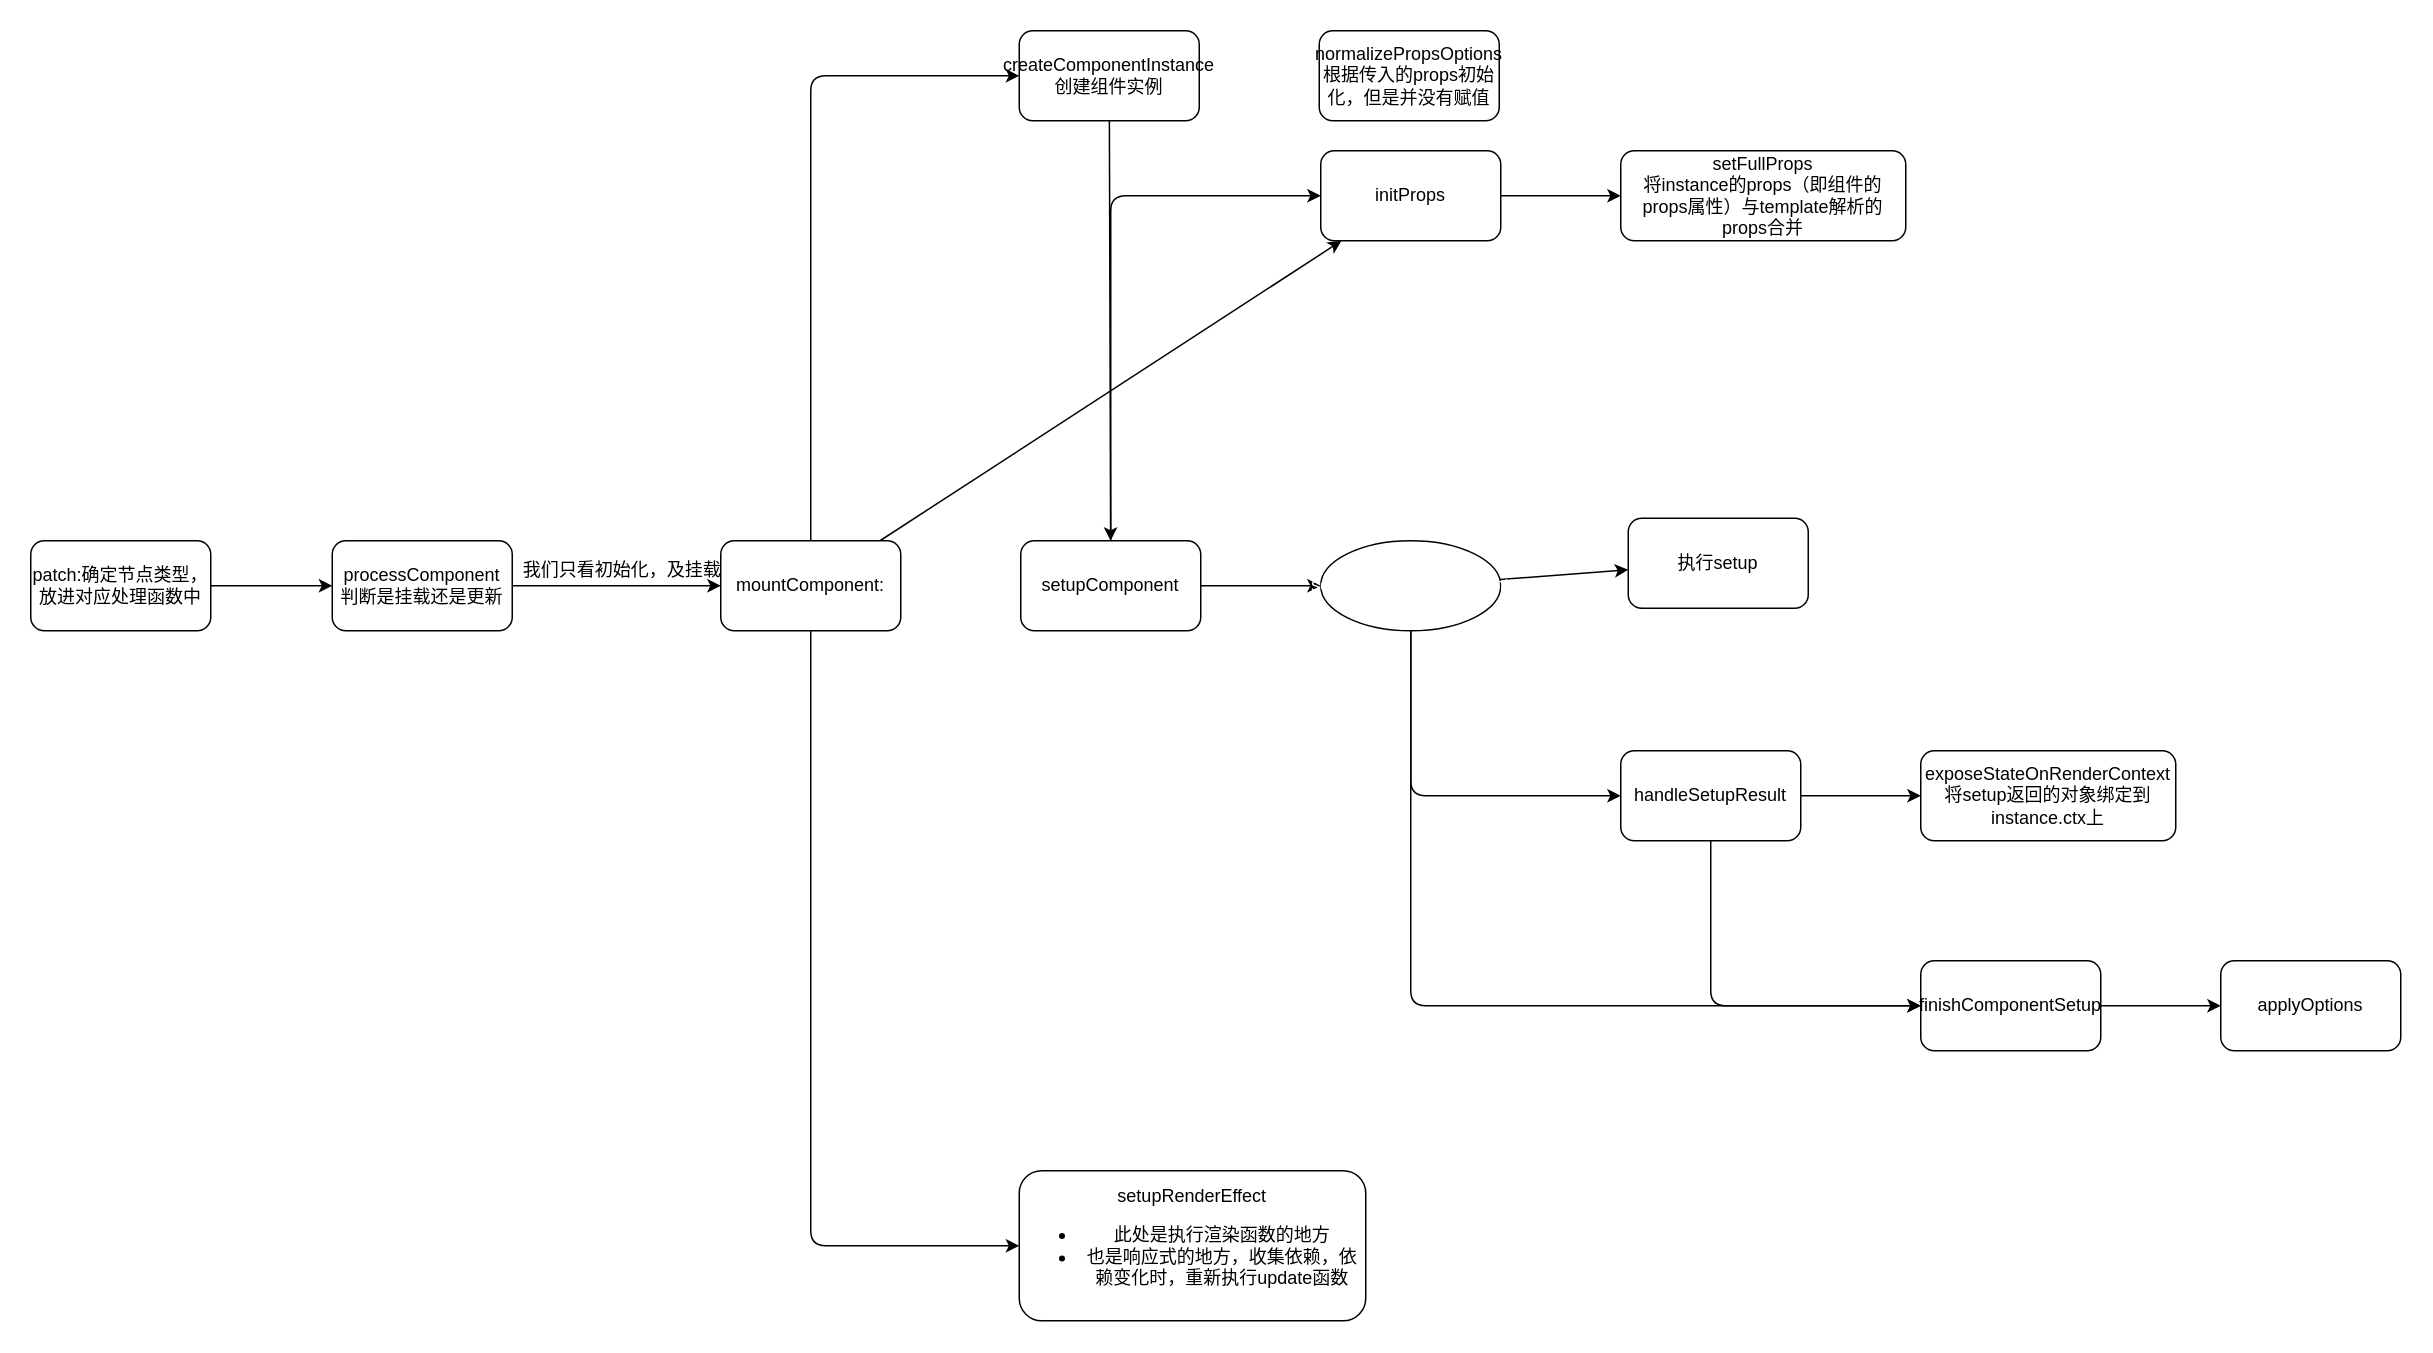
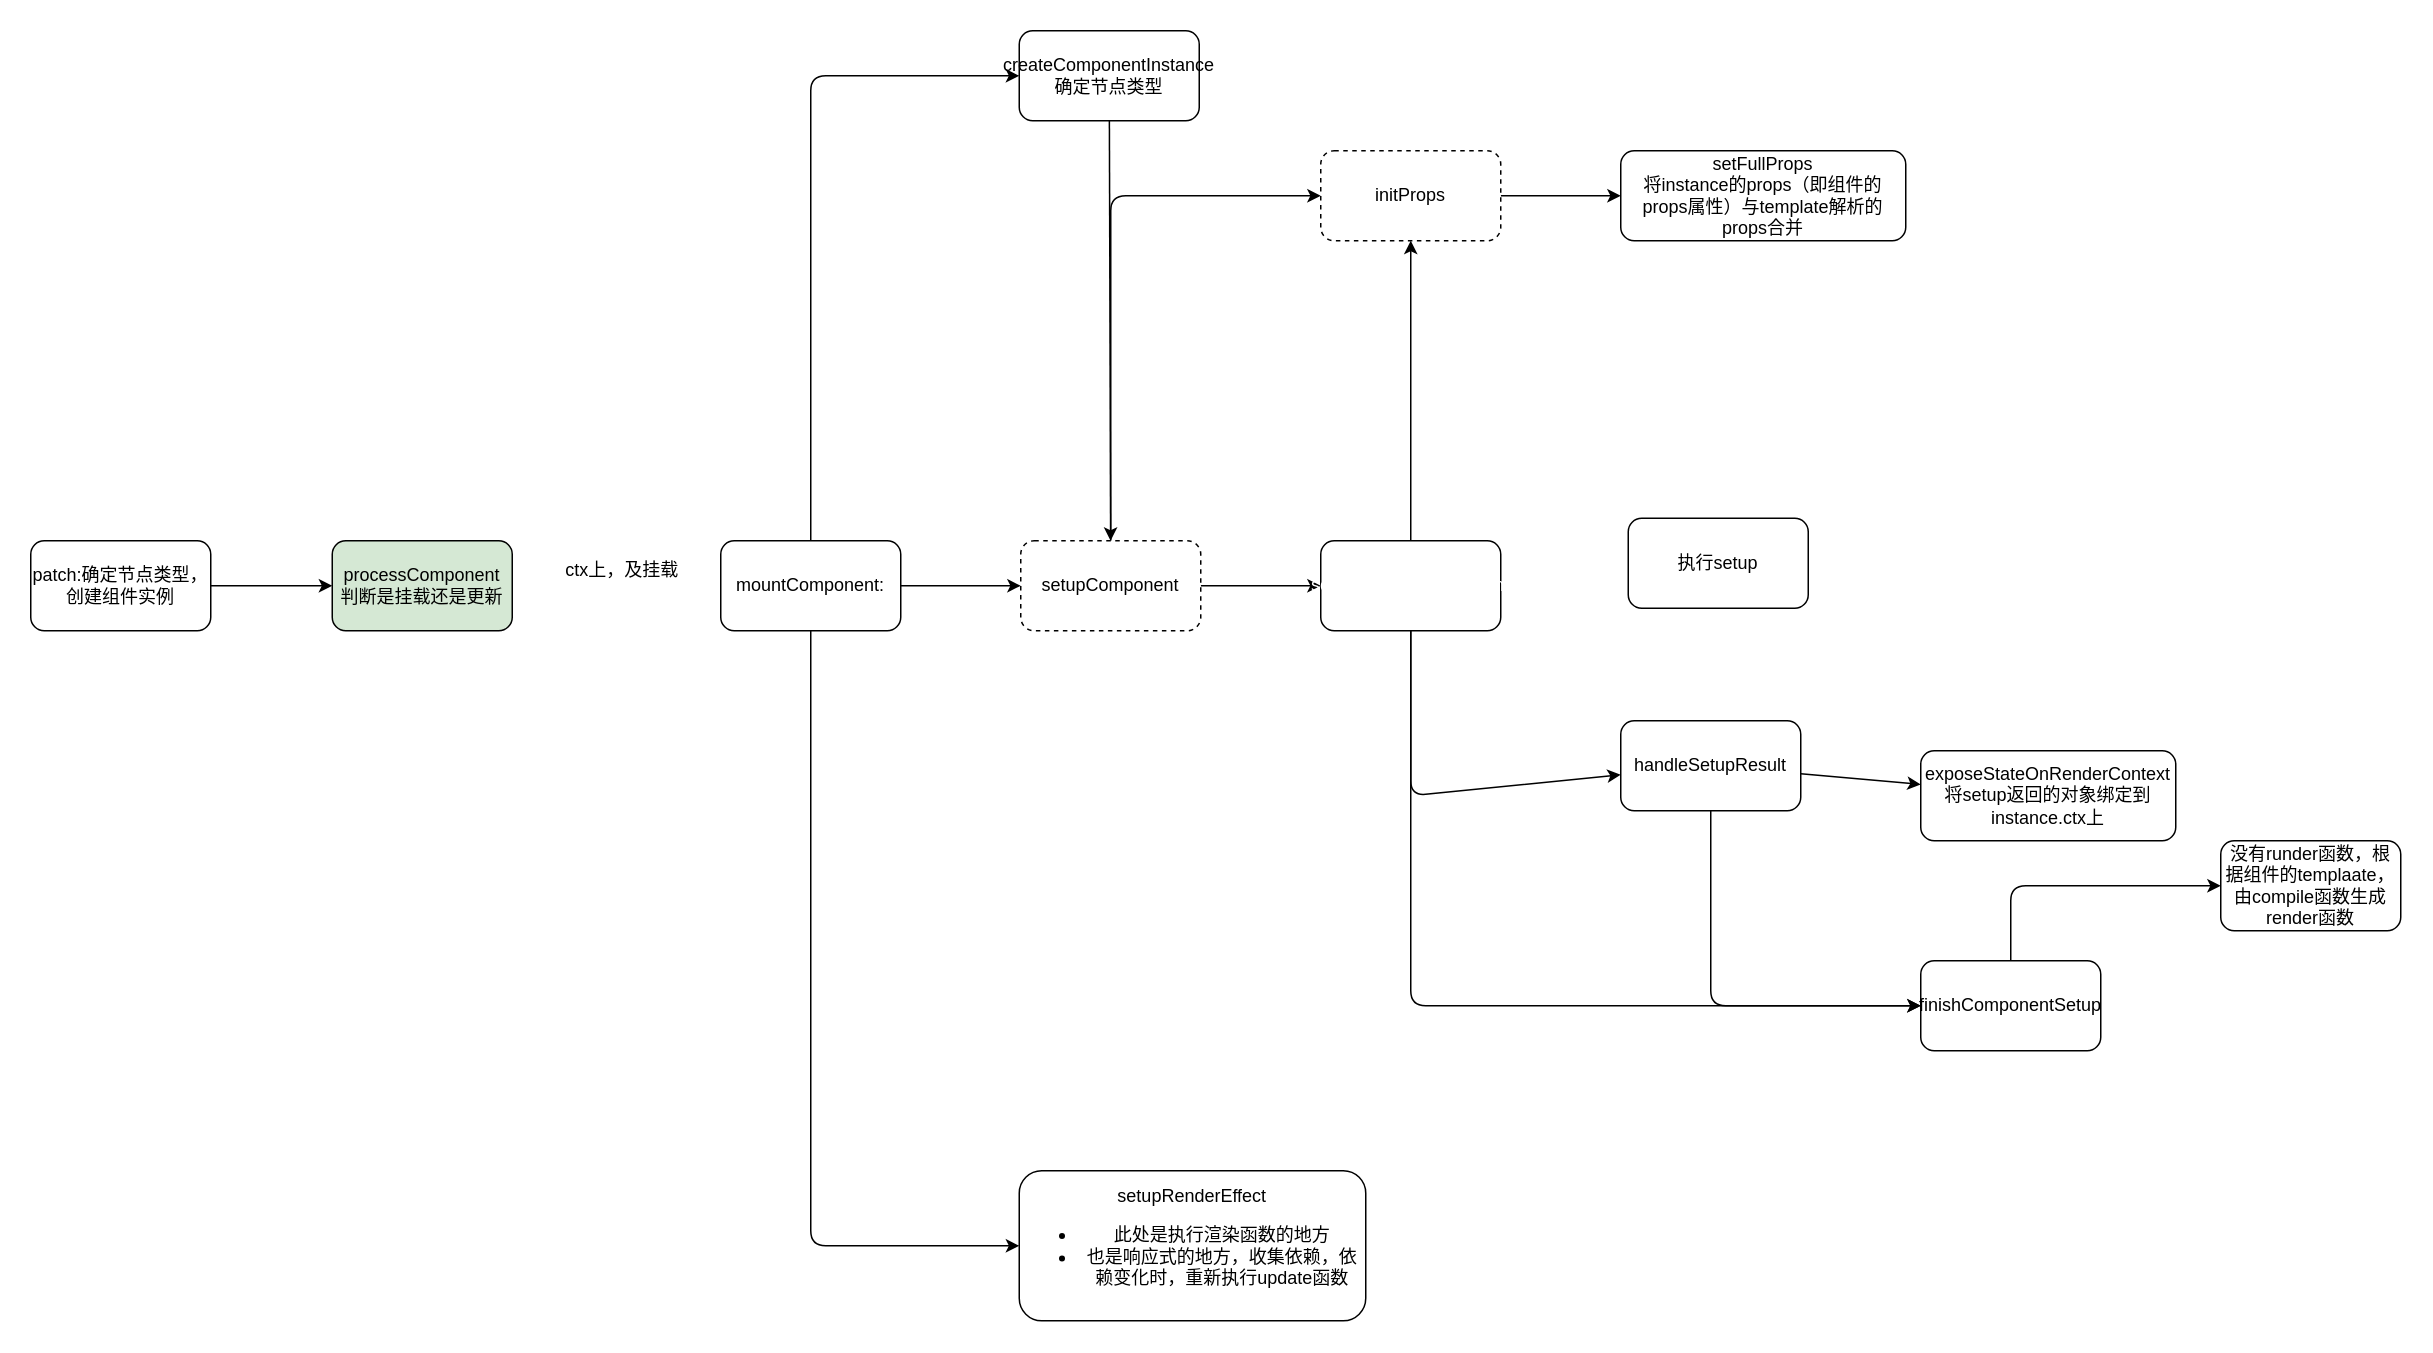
node "createComponentInstance 创建组件实例": label "createComponentInstance 创建组件实例" -> "createComponentInstance 确定节点类型"
node "normalizePropsOptions 根据传入的props初始化，但是并没有赋值": removed
node "initProps": style solid -> dashed
edge "mountComponent:" -> "initProps": now "mountComponent:" -> "setupComponent"
node "我们只看初始化，及挂载": label "我们只看初始化，及挂载" -> "ctx上，及挂载"
edge "setupStatefulComponent" -> "执行setup": now "setupStatefulComponent" -> "initProps"
node "patch:确定节点类型，放进对应处理函数中": label "patch:确定节点类型，放进对应处理函数中" -> "patch:确定节点类型，创建组件实例"
node "processComponent 判断是挂载还是更新": fillcolor #ffffff -> #d5e8d4
edge "processComponent 判断是挂载还是更新" -> "mountComponent:": removed
node "setupComponent": style solid -> dashed
node "setupStatefulComponent": shape ellipse -> rounded rectangle
node "handleSetupResult": moved (1711, 796) -> (1711, 766)
edge "finishComponentSetup" -> "没有runder函数，根据组件的templaate，由compile函数生成render函数": added
node "没有runder函数，根据组件的templaate，由compile函数生成render函数": added
edge "finishComponentSetup" -> "applyOptions": removed
node "applyOptions": removed
